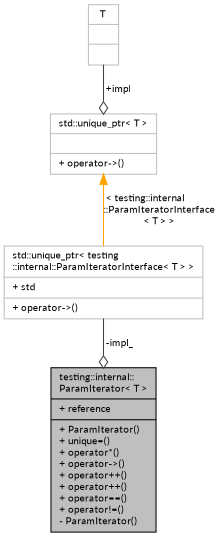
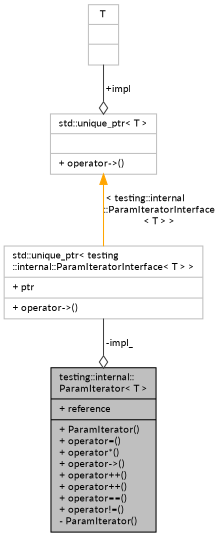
node "std::unique_ptr< testing": text "+ std" -> "+ ptr"
node "testing::internal::": text "+ unique=()" -> "+ operator=()"
